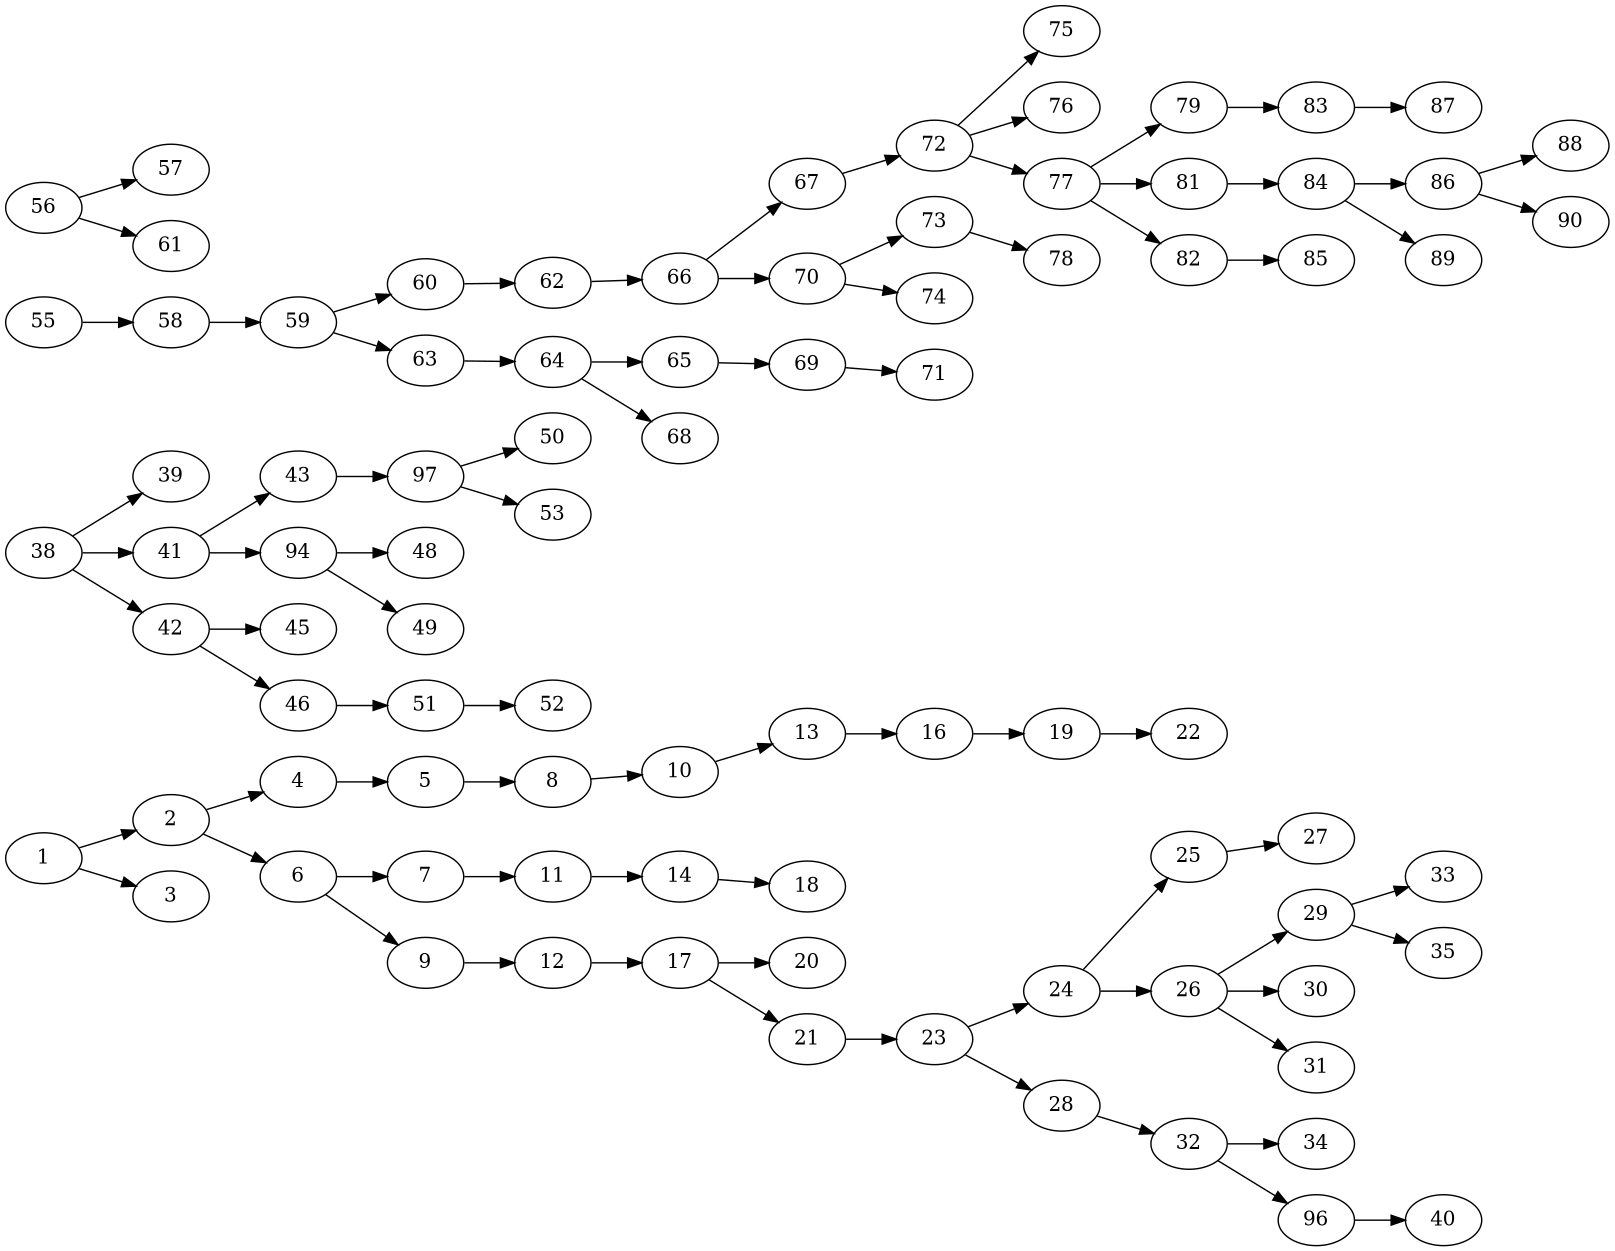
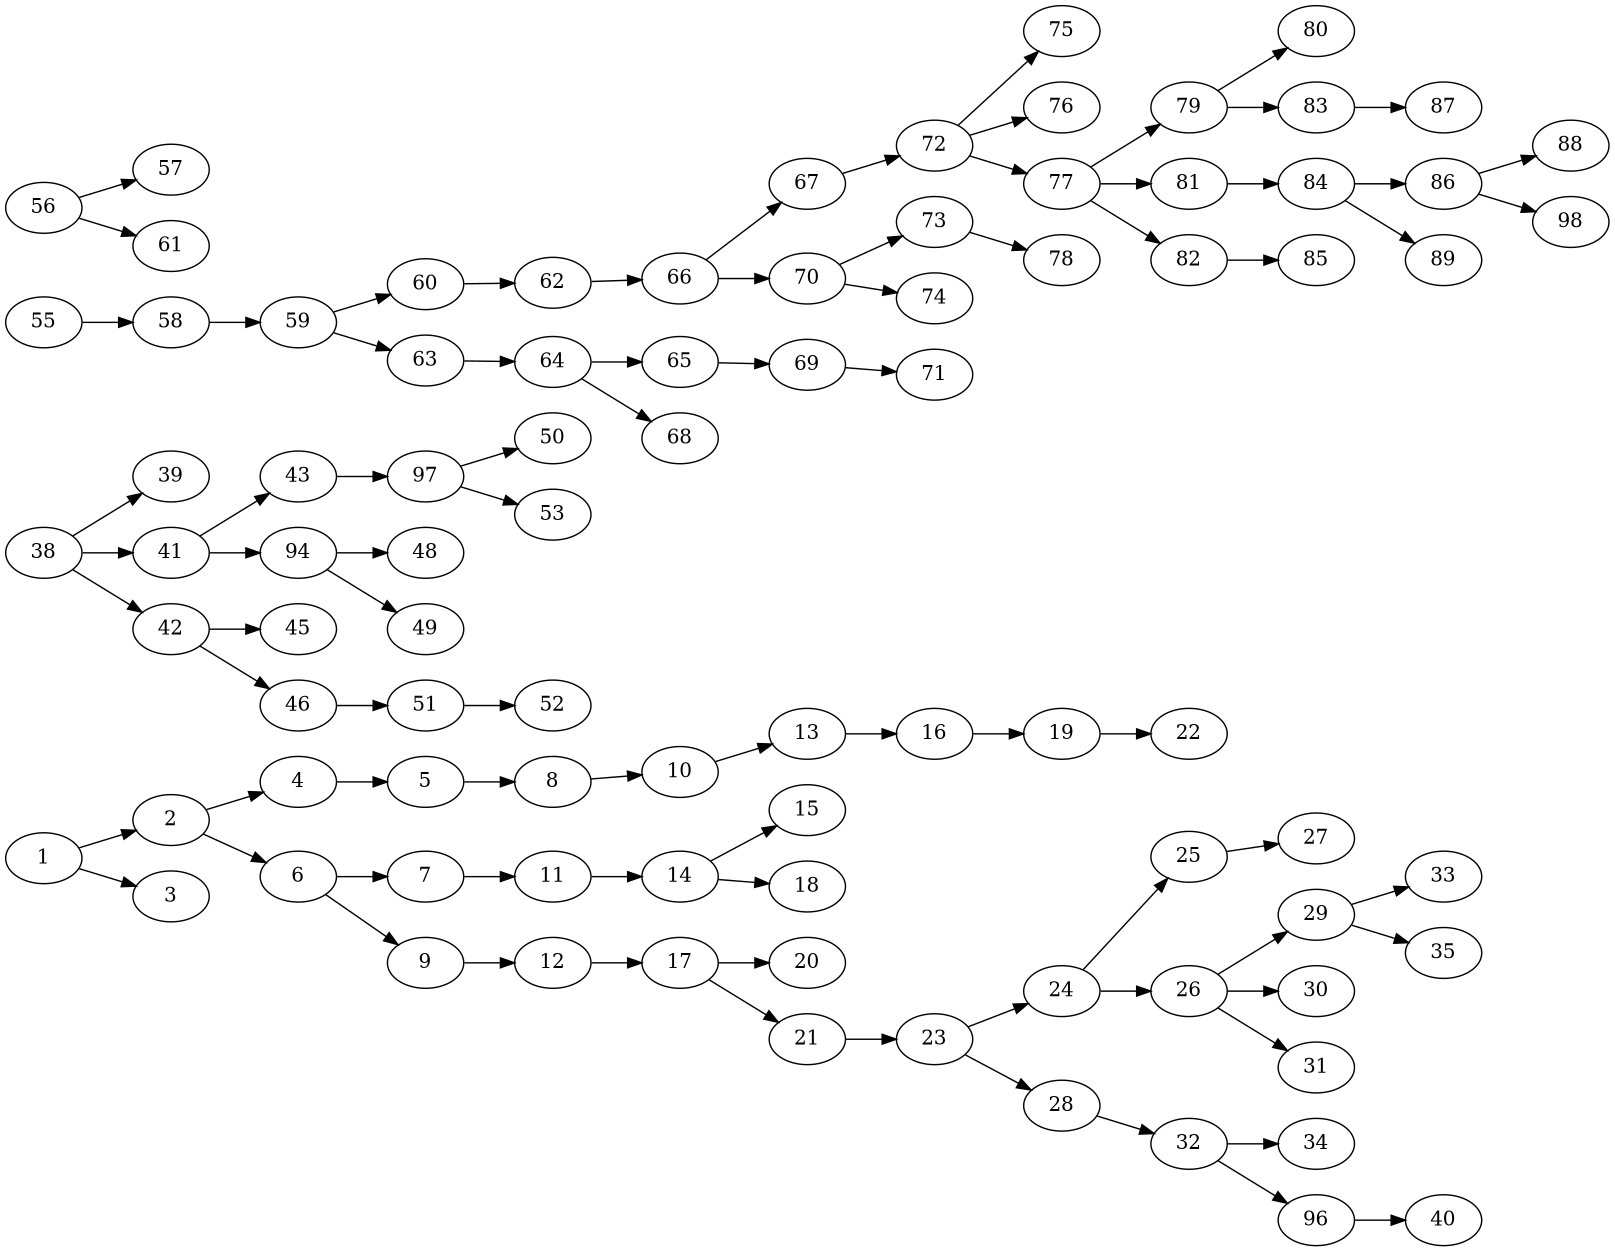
node "80": added
node "90": label "90" -> "98"
node "15": added
